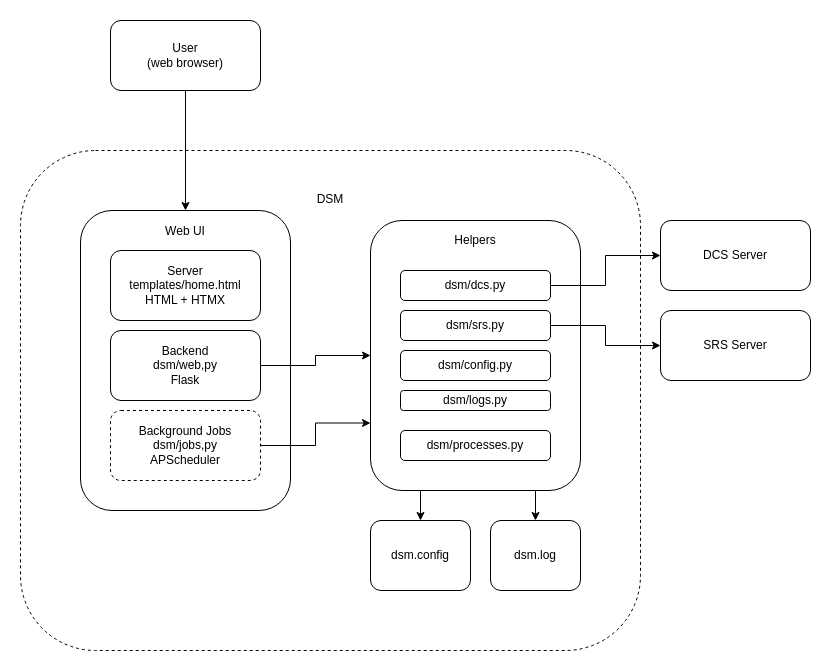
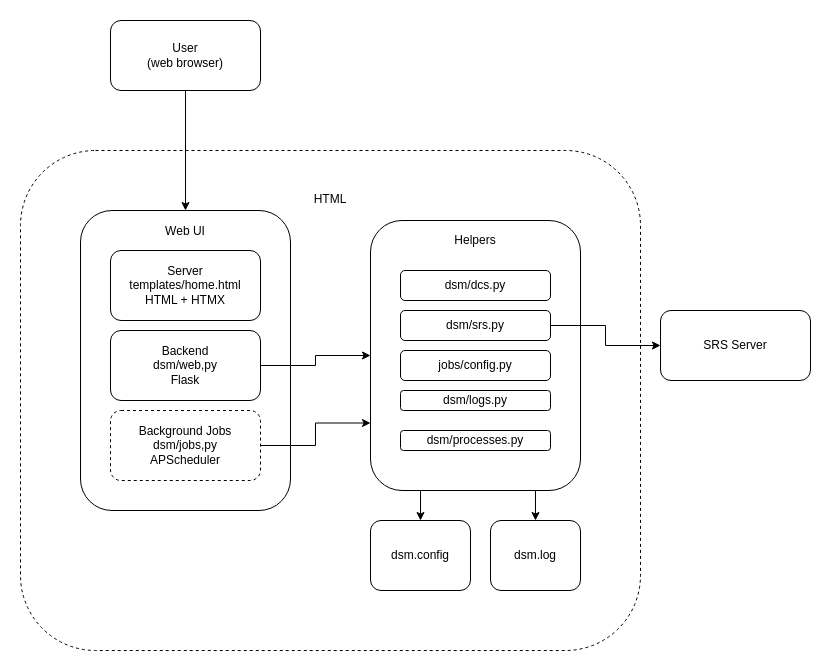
node "DCS Server": removed
edge "dsm/dcs.py" -> "DCS Server": removed
node "dsm/config.py": label "dsm/config.py" -> "jobs/config.py"
node "DSM": label "DSM" -> "HTML"
node "dsm/processes.py": size 150x30 -> 150x20
